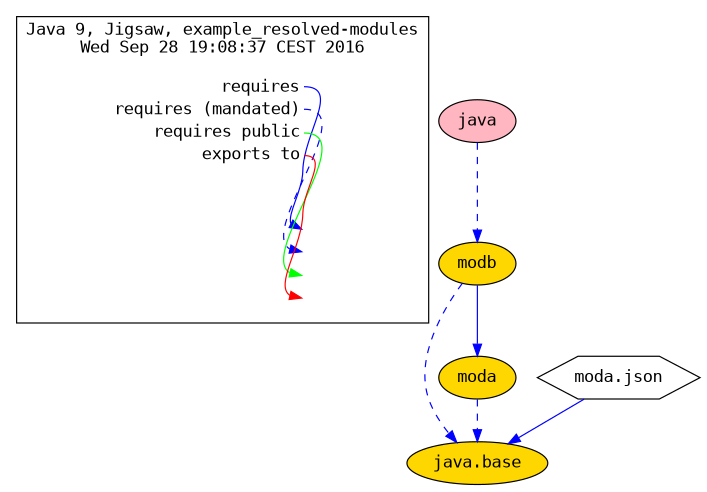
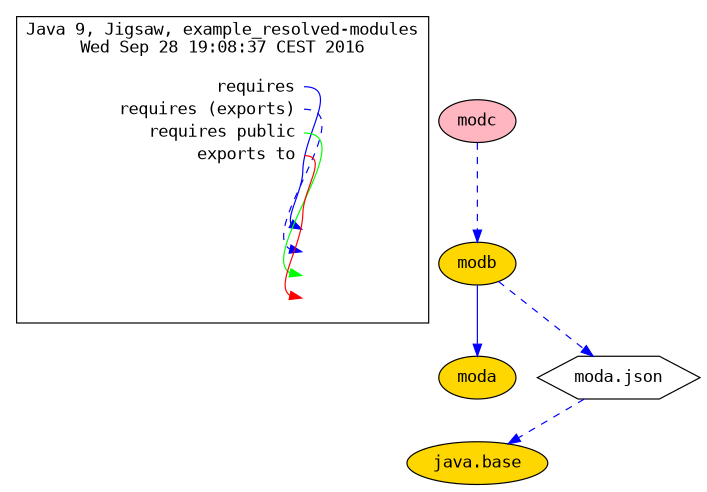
node "requires": text "requires (mandated)" -> "requires (exports)"
node "java": label "java" -> "modc"
edge "modb" -> "java.base": now "modb" -> "moda.json"
edge "moda" -> "java.base": removed
edge "moda.json" -> "java.base": style solid -> dashed
